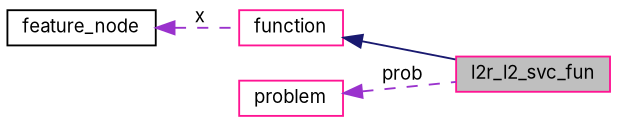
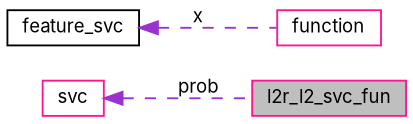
node "feature_node": label "feature_node" -> "feature_svc"
edge "l2r_l2_svc_fun" -> "function": removed
node "problem": label "problem" -> "svc"
